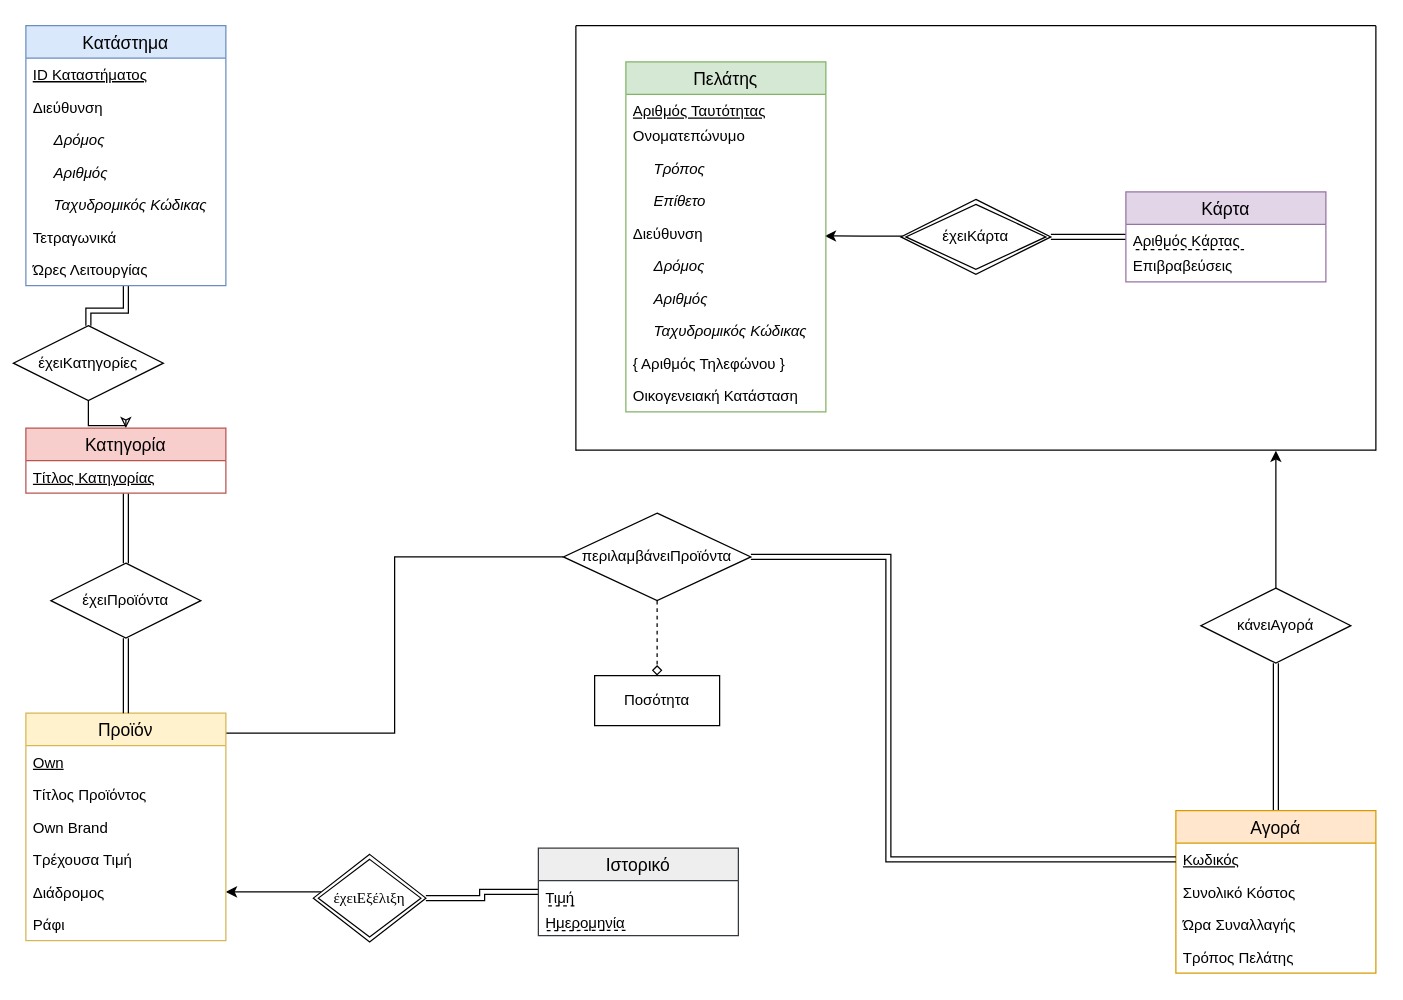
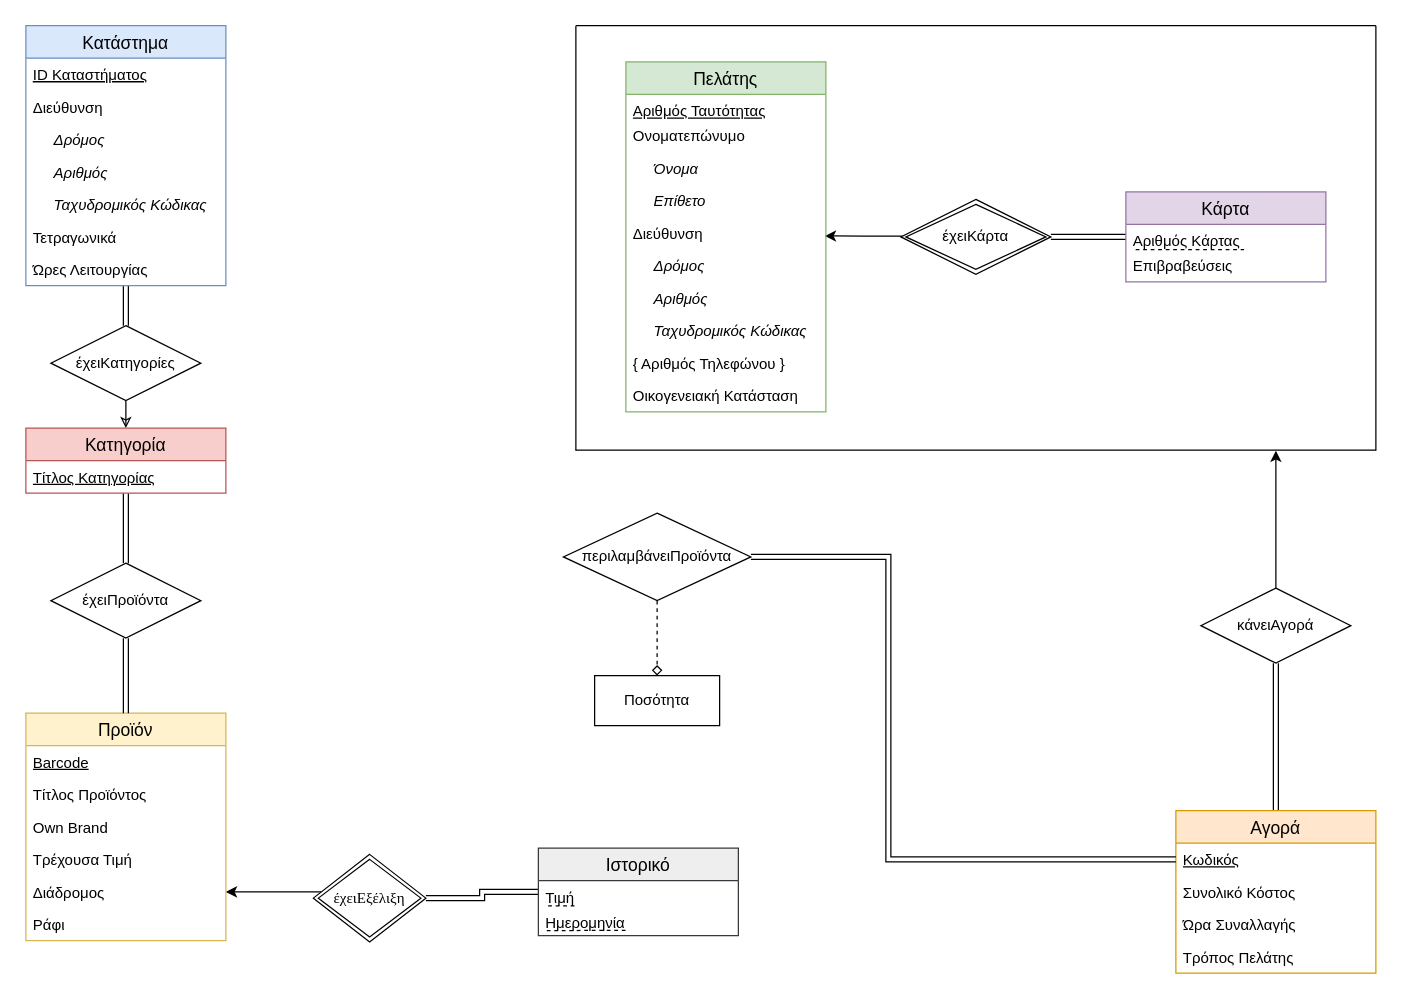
node "Τρόπος": label "Τρόπος" -> "Όνομα"
node "έχειΚατηγορίες": moved (88, 363) -> (126, 363)
edge "περιλαμβάνειΠροϊόντα" -- "Προϊόν": removed
node "Own": label "Own" -> "Barcode"
